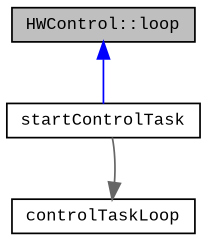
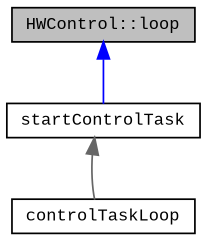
edge "startControlTask" -> "controlTaskLoop": reversed
